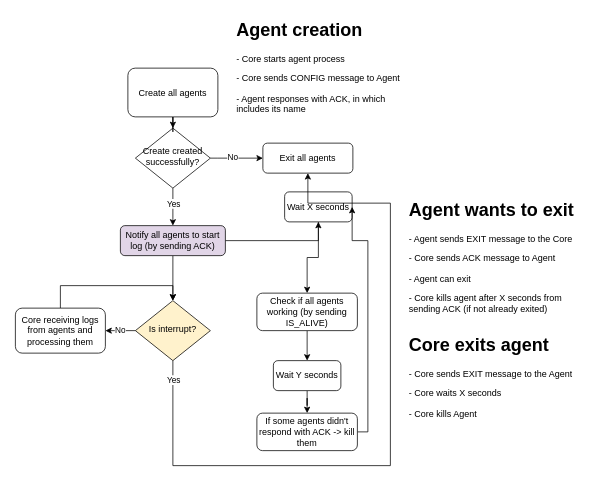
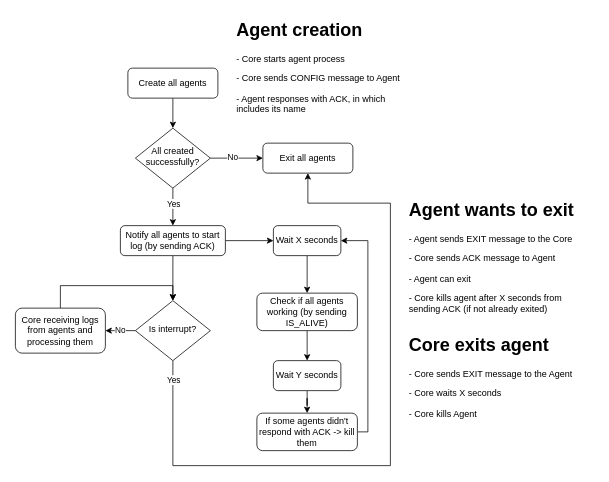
node "Create all agents": size 90x49 -> 90x30
node "Create created successfully?": label "Create created successfully?" -> "All created successfully?"
node "Wait X seconds": moved (318, 207) -> (307, 240)
node "Notify all agents to start log (by sending ACK)": fillcolor #e1d5e7 -> #ffffff
node "Is interrupt?": fillcolor #fff2cc -> #ffffff
